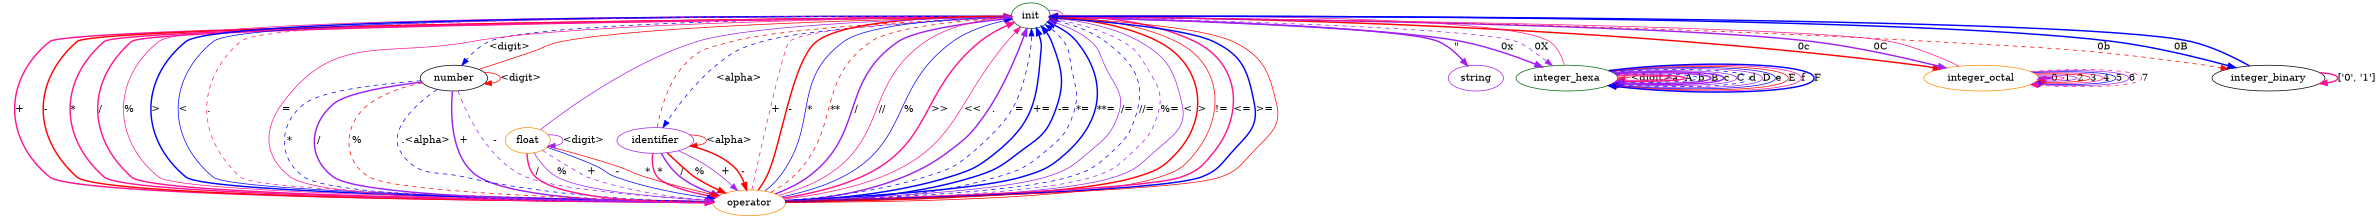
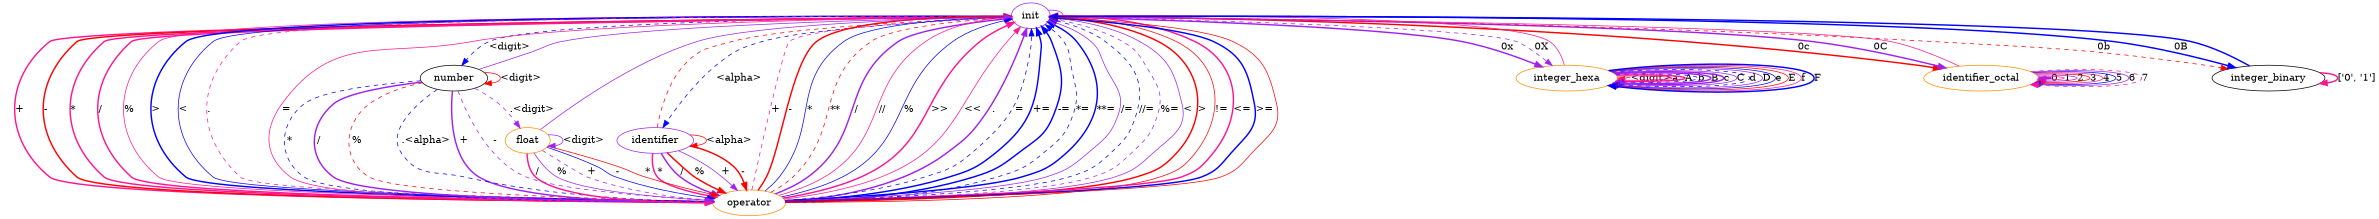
node "init": color darkgreen -> purple
edge "number" -> "init": color red -> purple
node "string": removed
node "integer_hexa": color darkgreen -> darkorange
node "integer_octal": label "integer_octal" -> "identifier_octal"
edge "number" -> "float": added, label ".<digit>"
